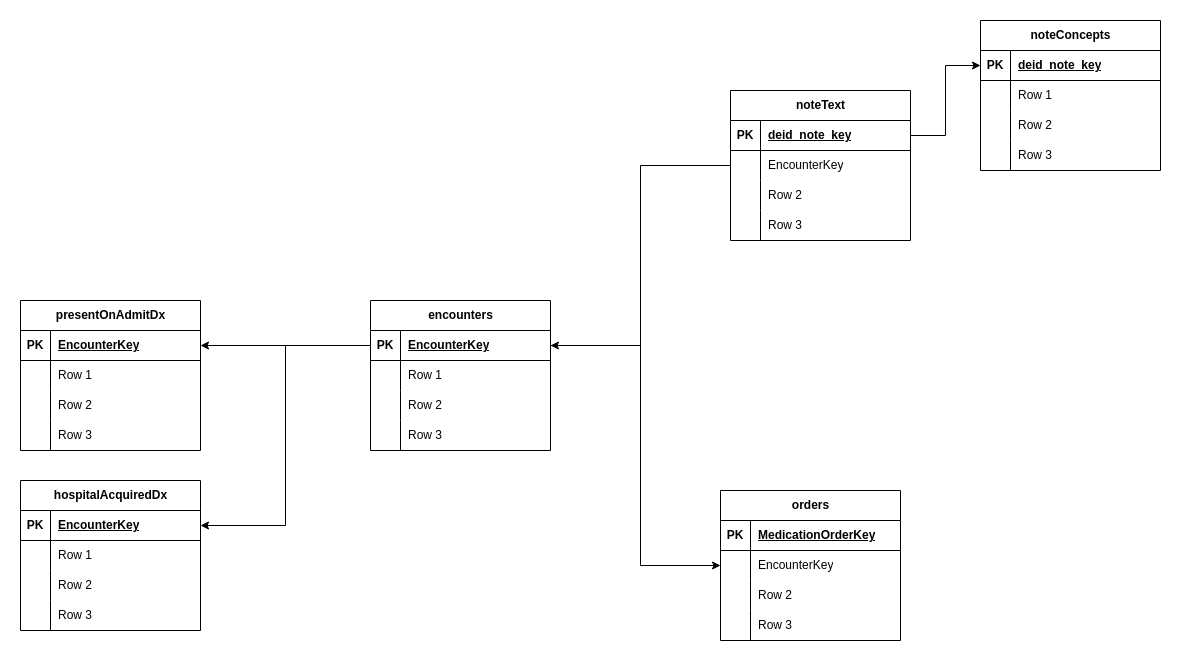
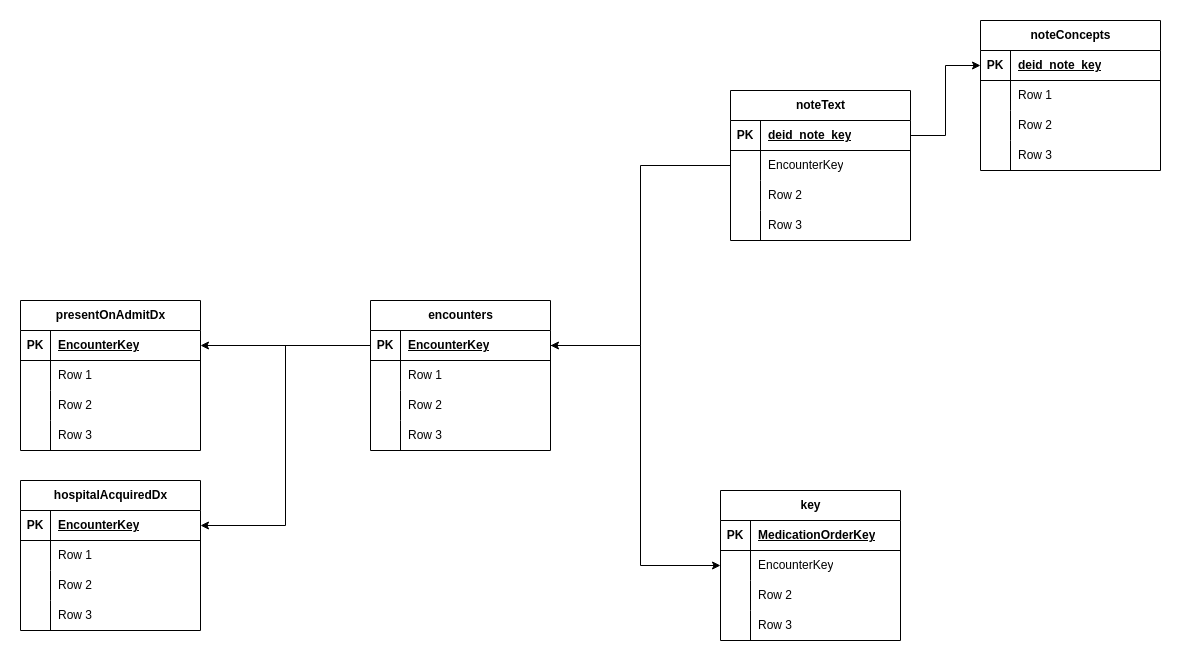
node "orders": label "orders" -> "key"
